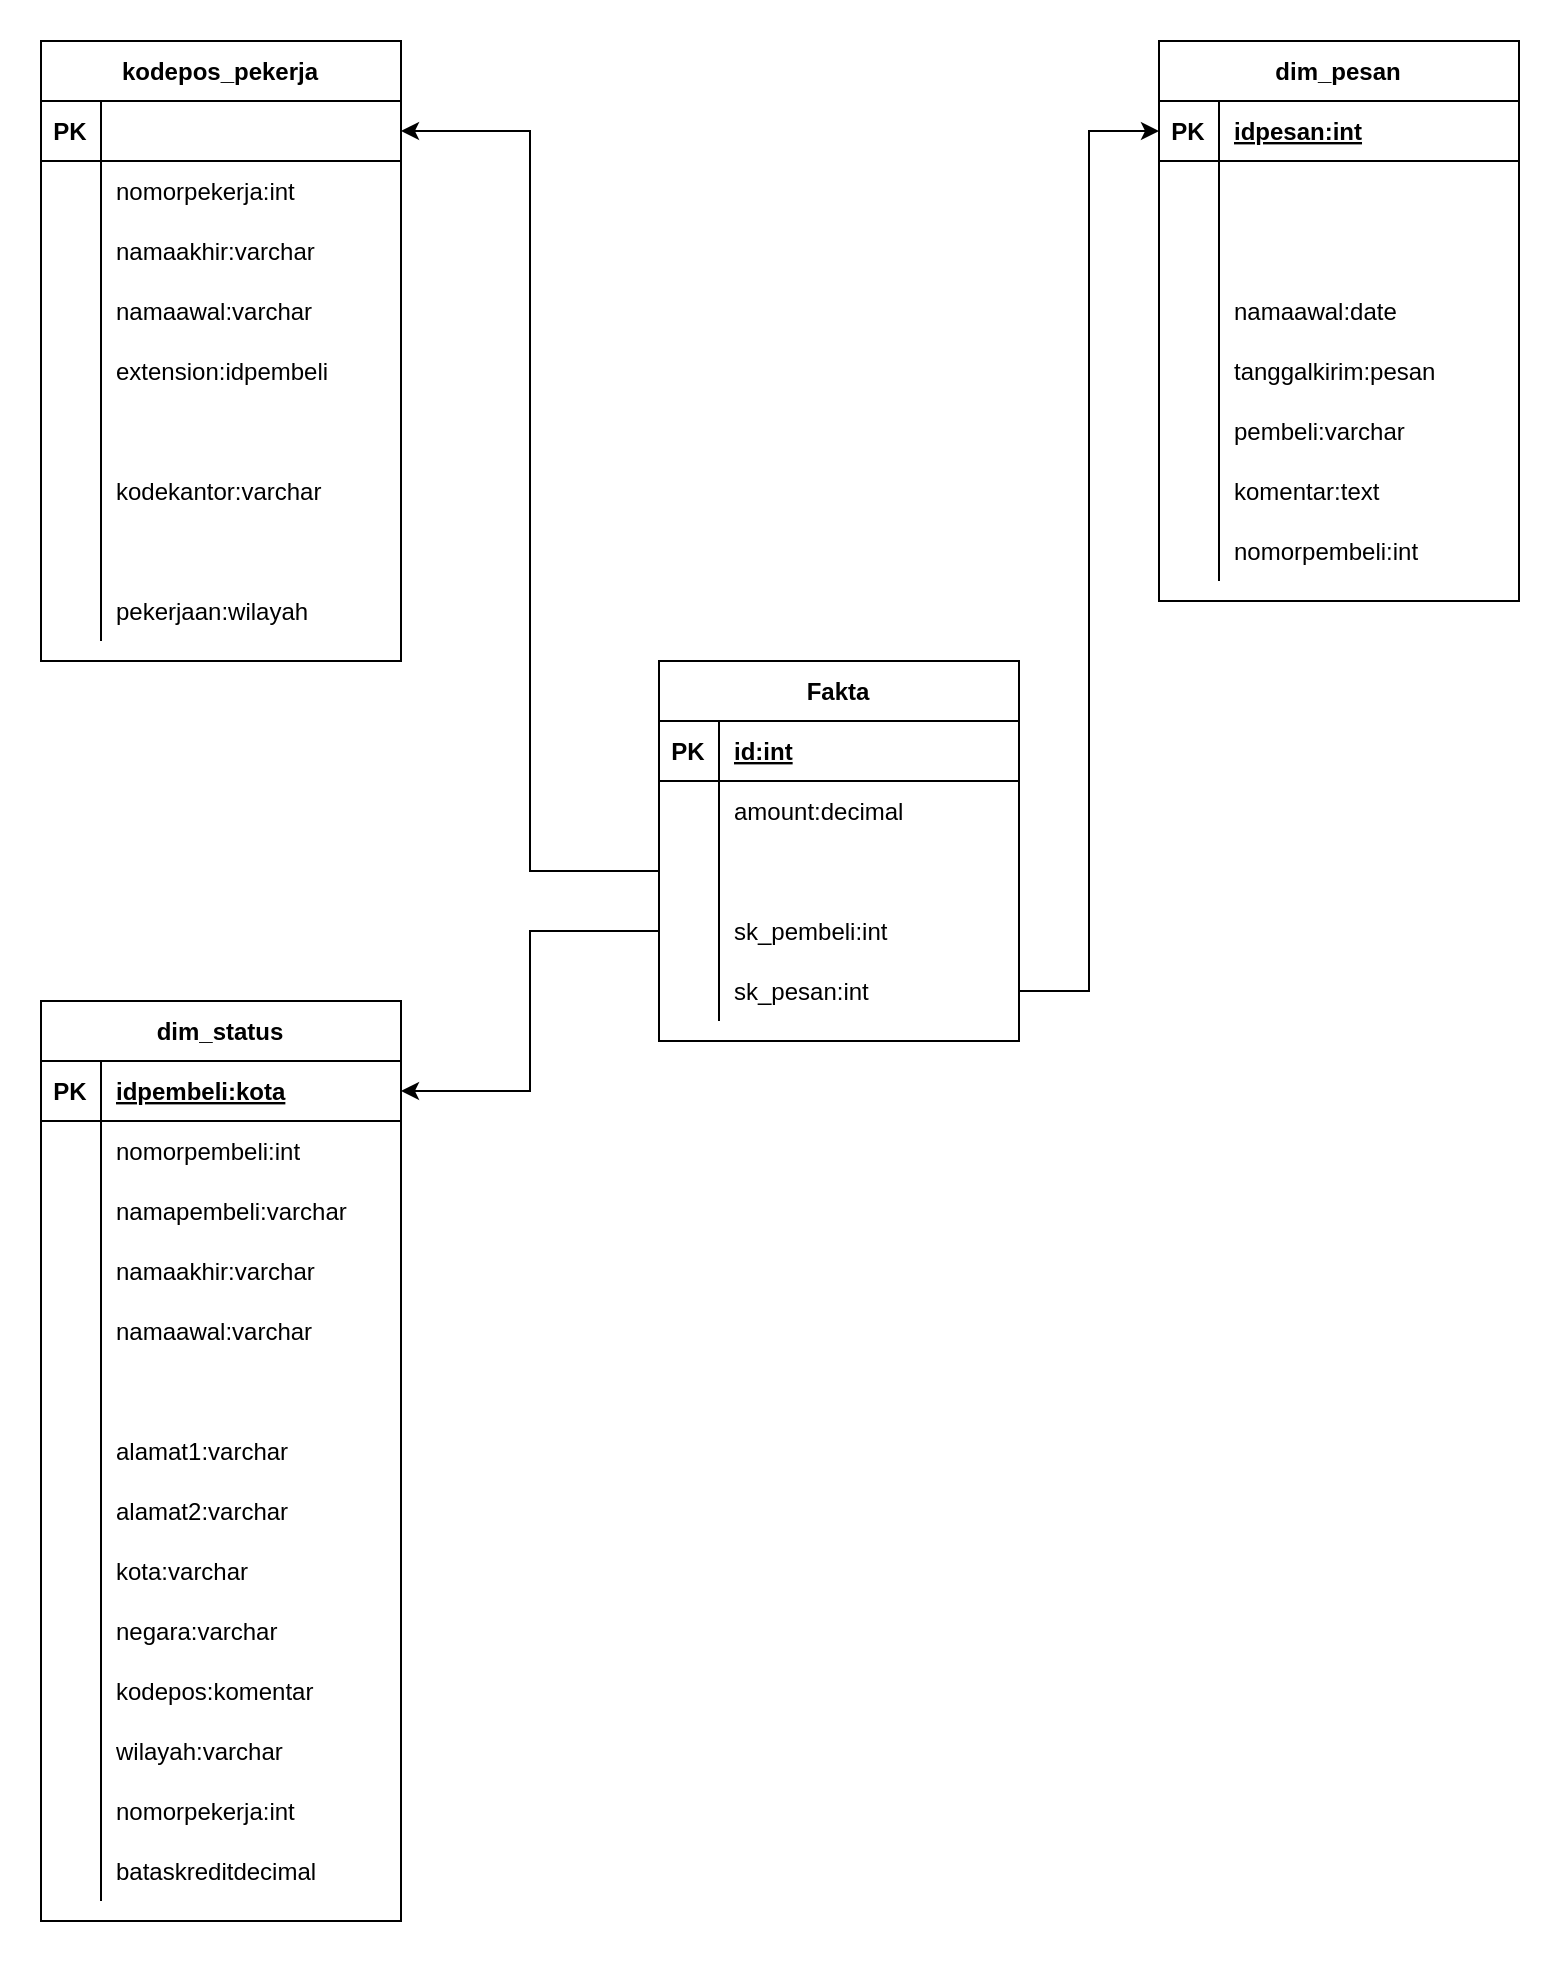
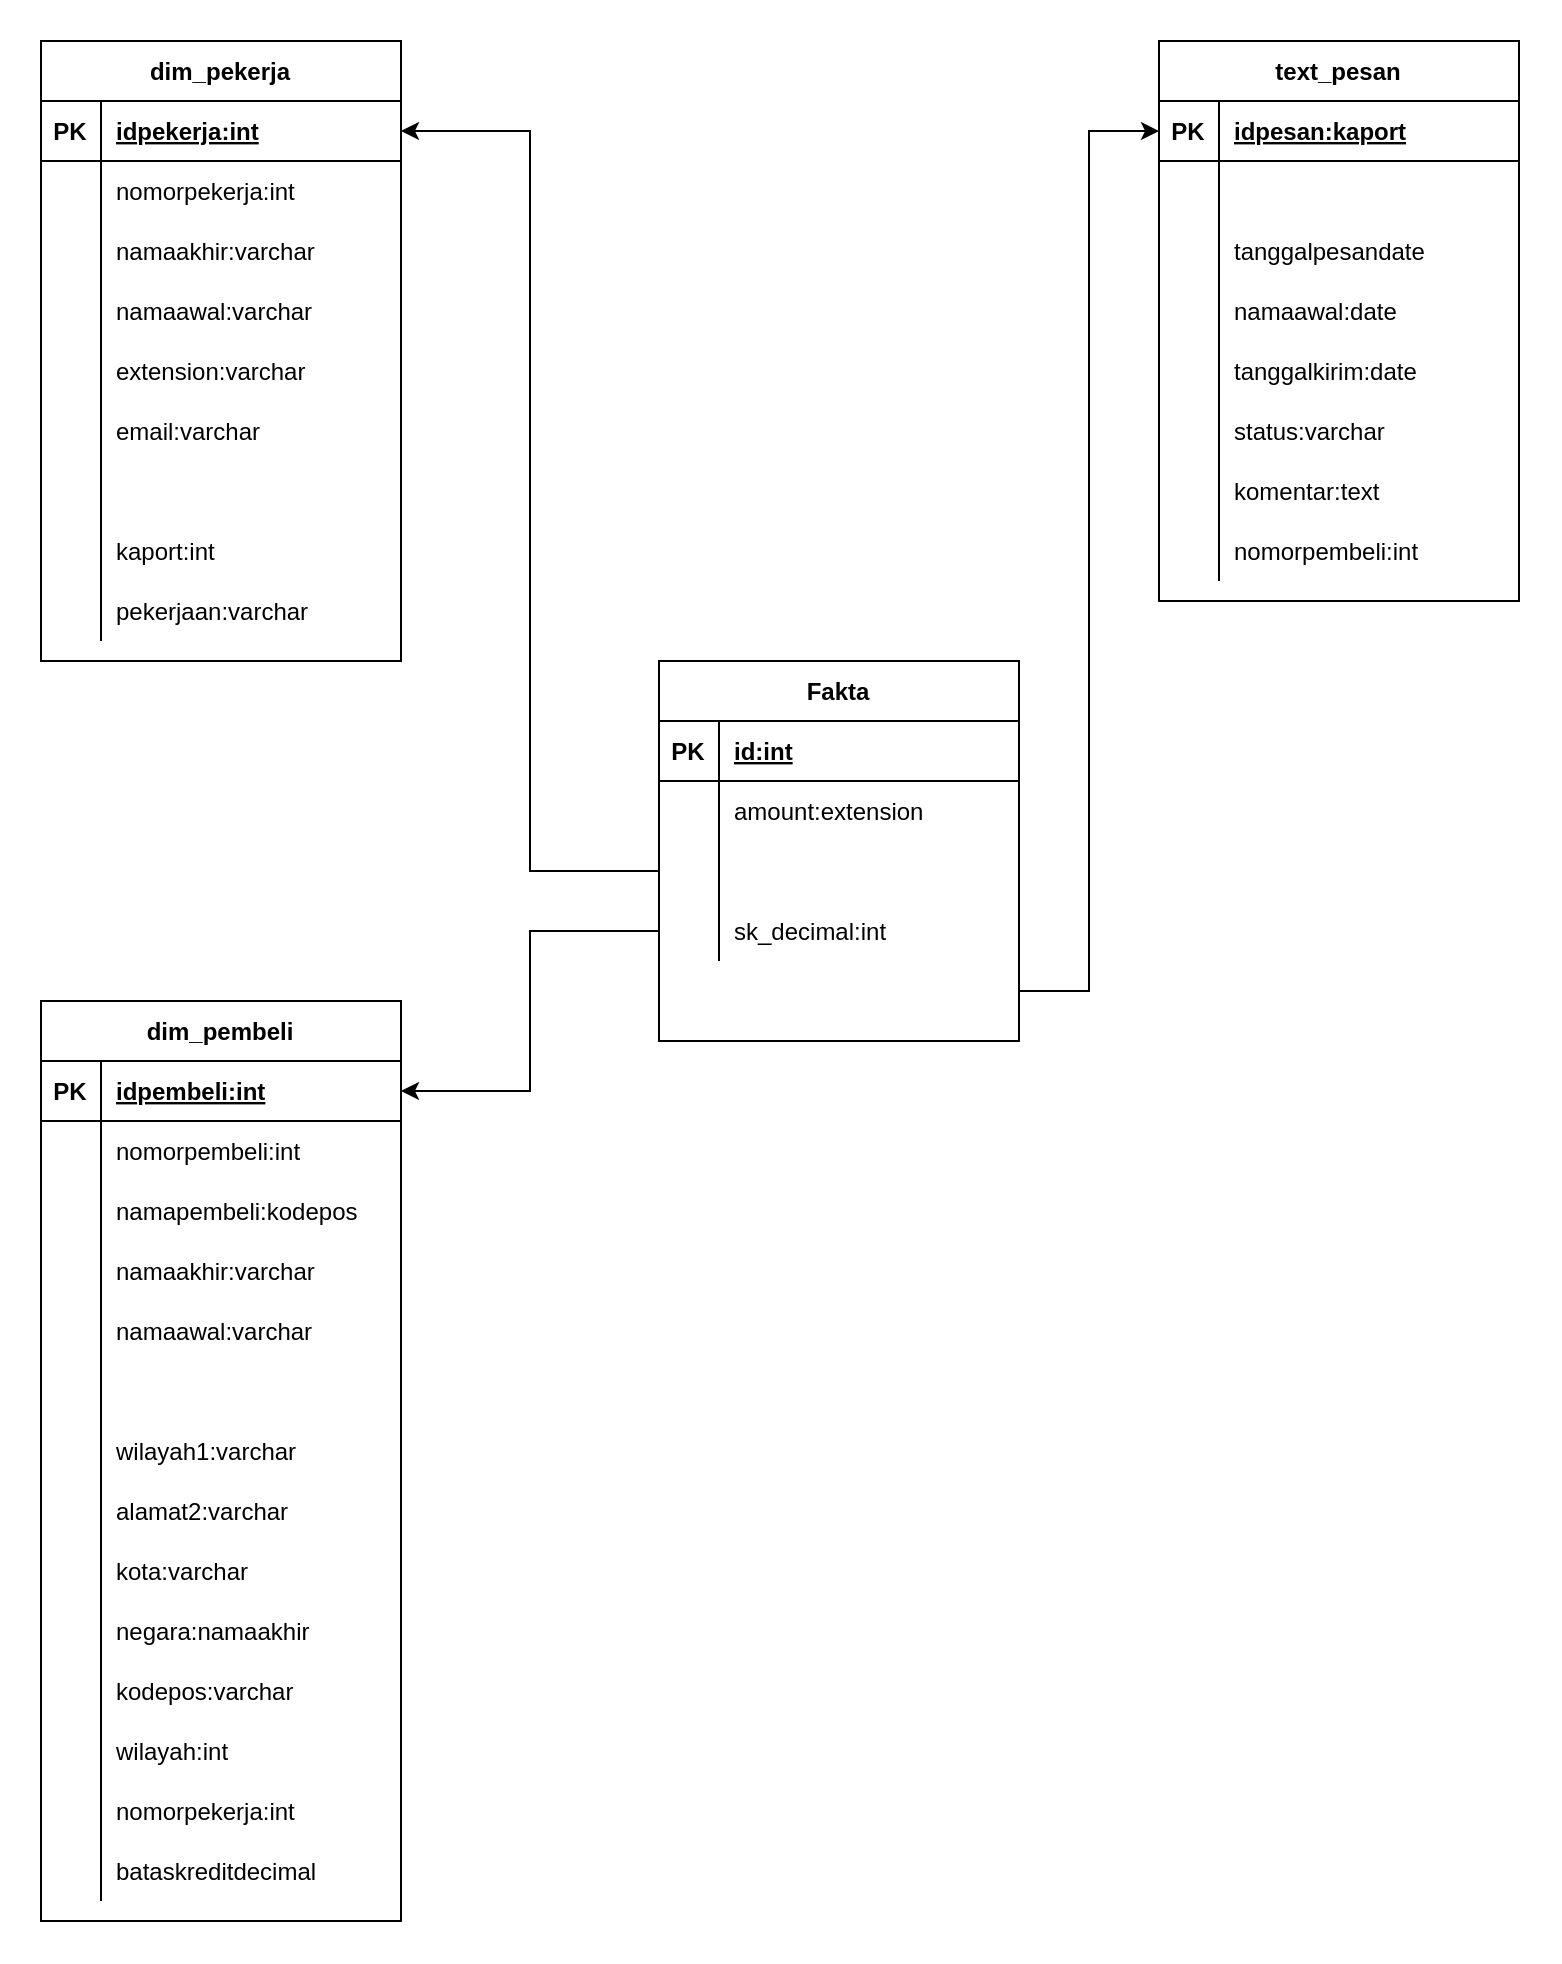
node "kodepos_pekerja": label "kodepos_pekerja" -> "dim_pekerja"
node "dim_pesan": label "dim_pesan" -> "text_pesan"
node "idpekerja:int": added
node "idpesan:int": label "idpesan:int" -> "idpesan:kaport"
node "tanggalpesandate": added
node "extension:idpembeli": label "extension:idpembeli" -> "extension:varchar"
node "tanggalkirim:pesan": label "tanggalkirim:pesan" -> "tanggalkirim:date"
node "email:varchar": added
node "pembeli:varchar": label "pembeli:varchar" -> "status:varchar"
node "kodekantor:varchar": removed
node "kaport:int": added
node "pekerjaan:wilayah": label "pekerjaan:wilayah" -> "pekerjaan:varchar"
node "amount:decimal": label "amount:decimal" -> "amount:extension"
node "sk_pembeli:int": label "sk_pembeli:int" -> "sk_decimal:int"
node "sk_pesan:int": removed
node "dim_status": label "dim_status" -> "dim_pembeli"
node "idpembeli:kota": label "idpembeli:kota" -> "idpembeli:int"
node "namapembeli:varchar": label "namapembeli:varchar" -> "namapembeli:kodepos"
node "alamat1:varchar": label "alamat1:varchar" -> "wilayah1:varchar"
node "negara:varchar": label "negara:varchar" -> "negara:namaakhir"
node "kodepos:komentar": label "kodepos:komentar" -> "kodepos:varchar"
node "wilayah:varchar": label "wilayah:varchar" -> "wilayah:int"
